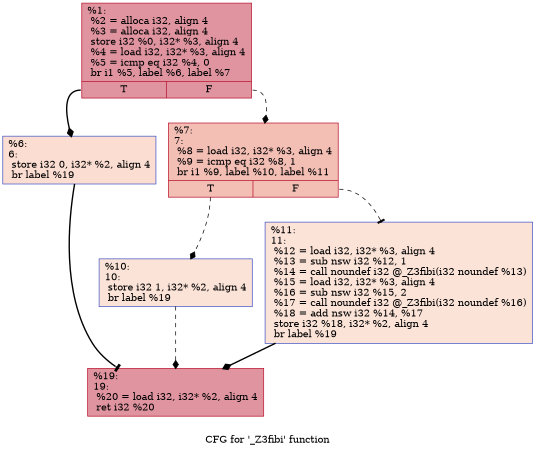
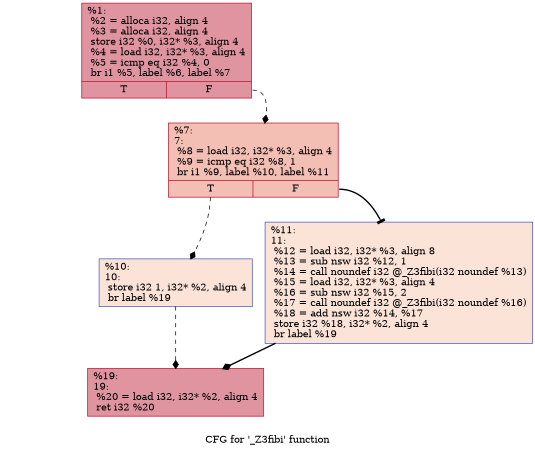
node "%6:": removed
edge "%7:" -> "%11:": style dashed -> bold
node "%11:": text "%12 = load i32, i32* %3, align 4" -> "%12 = load i32, i32* %3, align 8"
